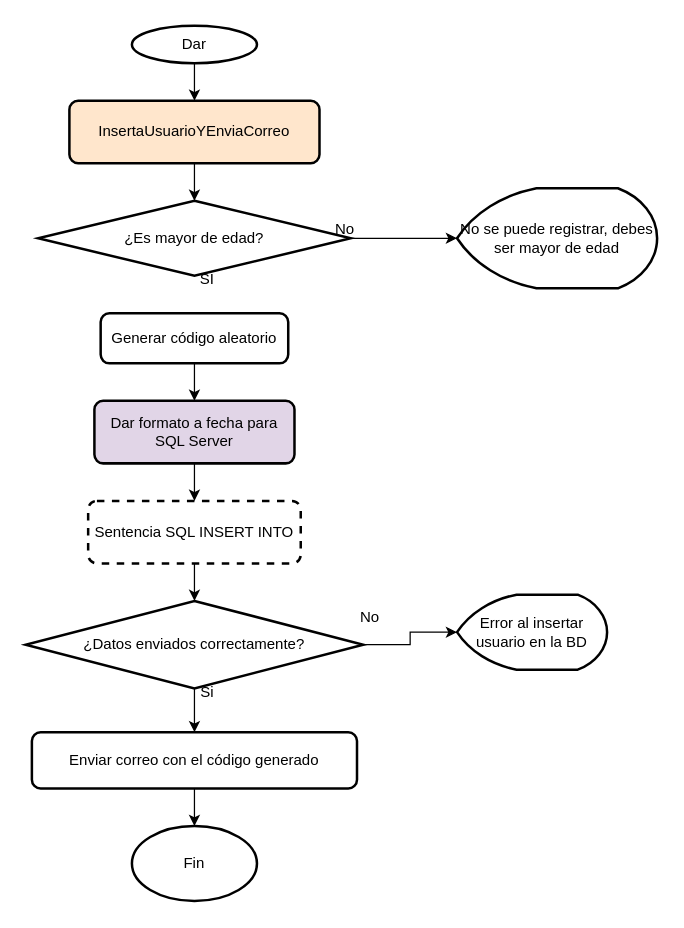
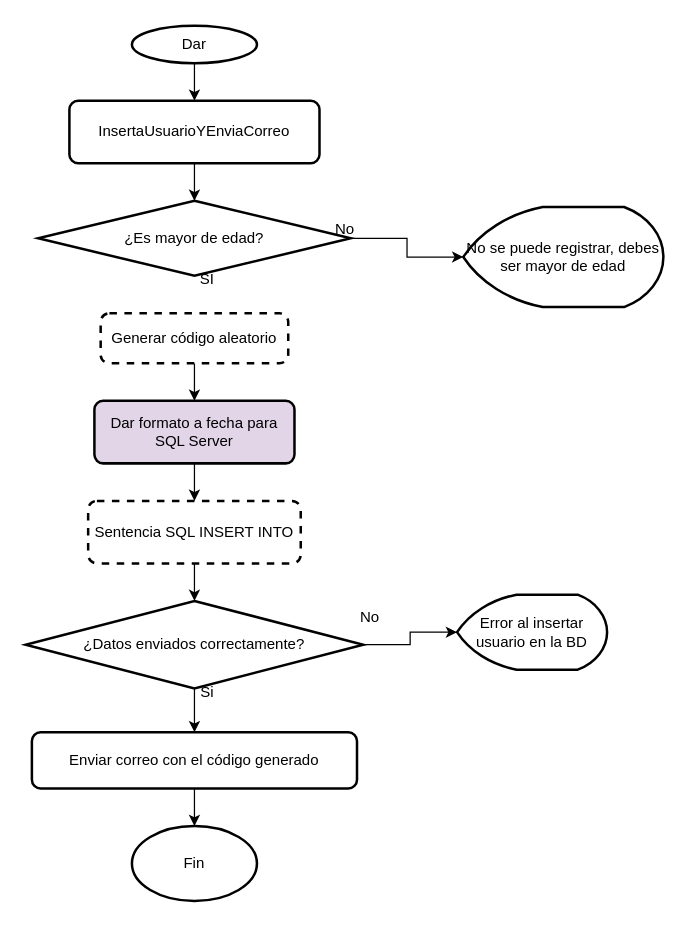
node "InsertaUsuarioYEnviaCorreo": fillcolor #ffe6cc -> #ffffff
node "No se puede registrar, debes ser mayor de edad": moved (557, 238) -> (563, 257)
node "Generar código aleatorio": style solid -> dashed
